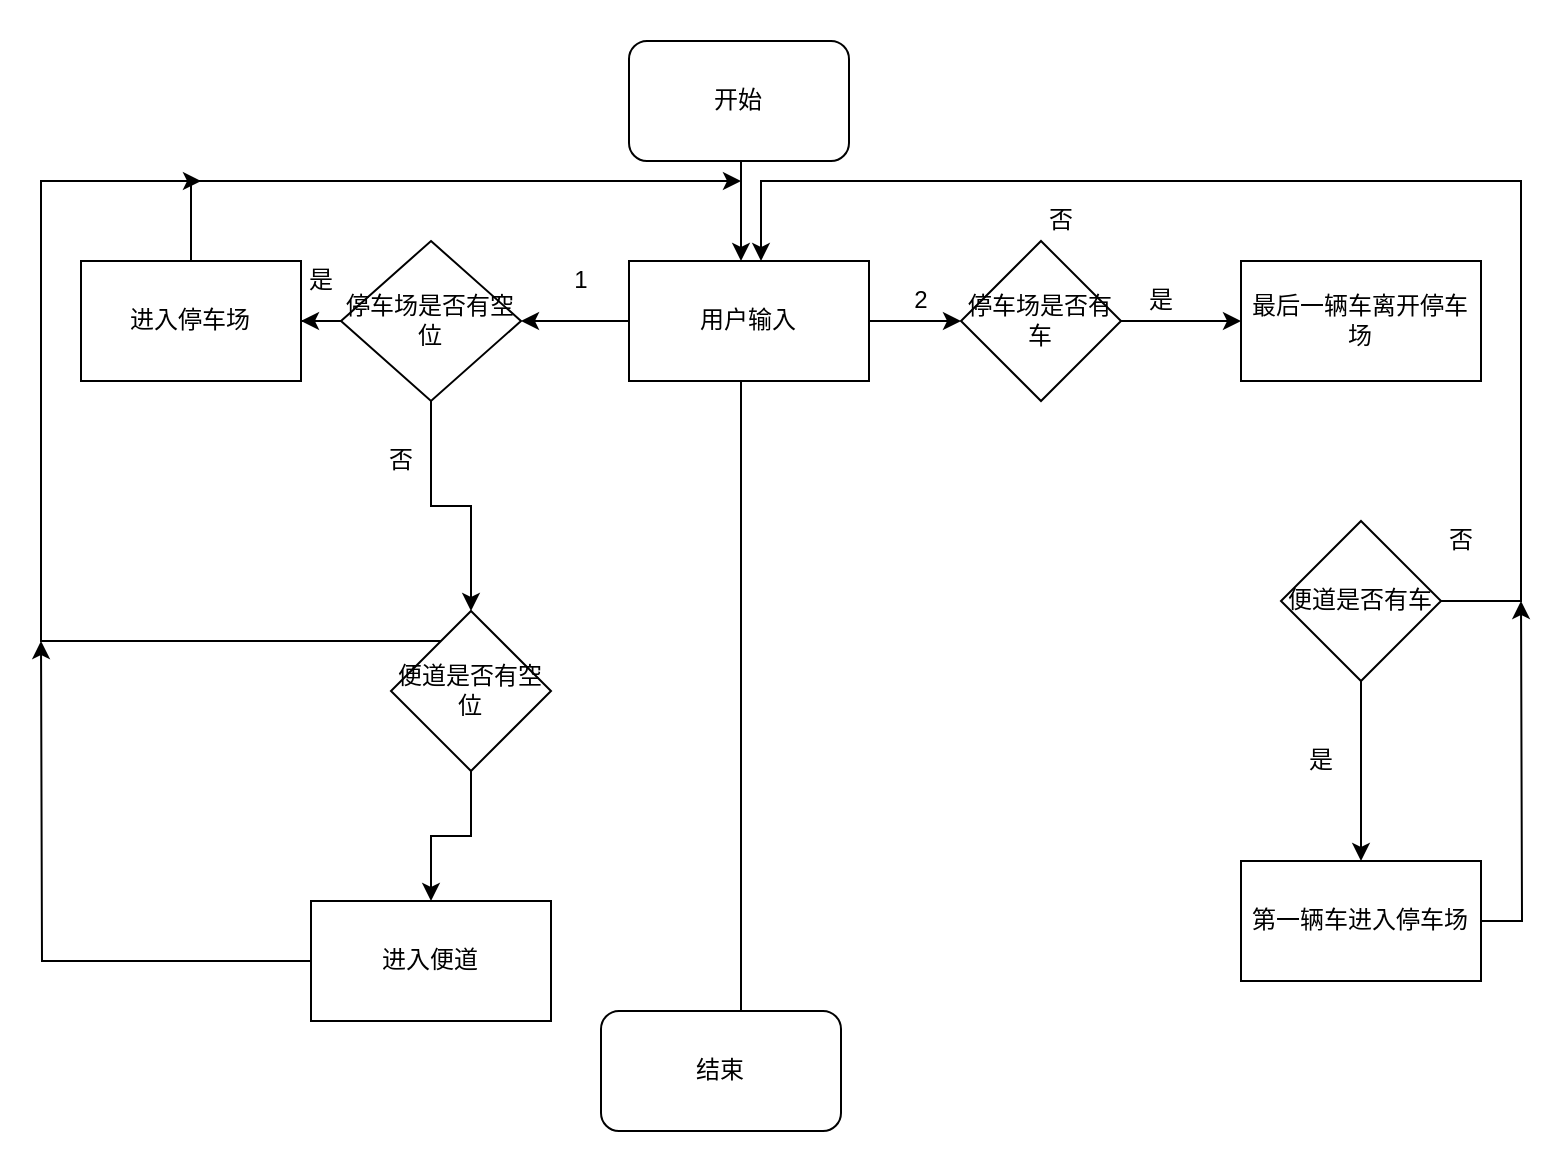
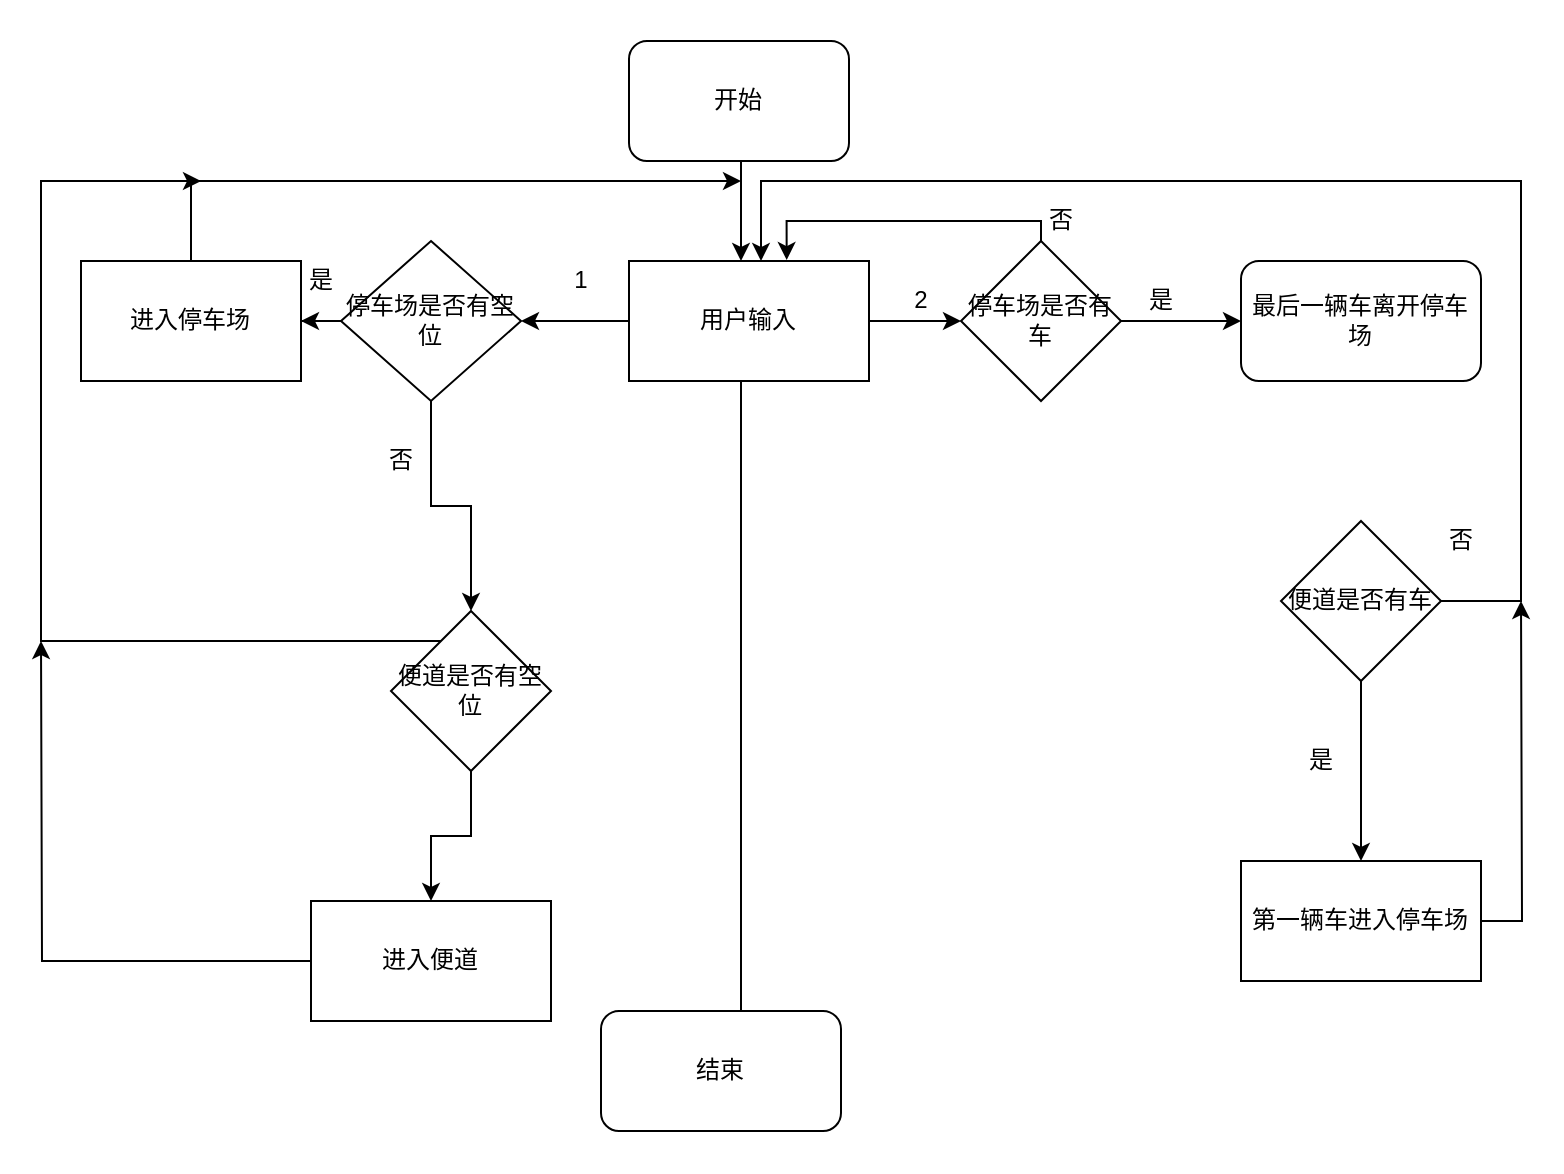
edge "停车场是否有车" -> "用户输入": added
node "最后一辆车离开停车场": shape rectangle -> rounded rectangle
